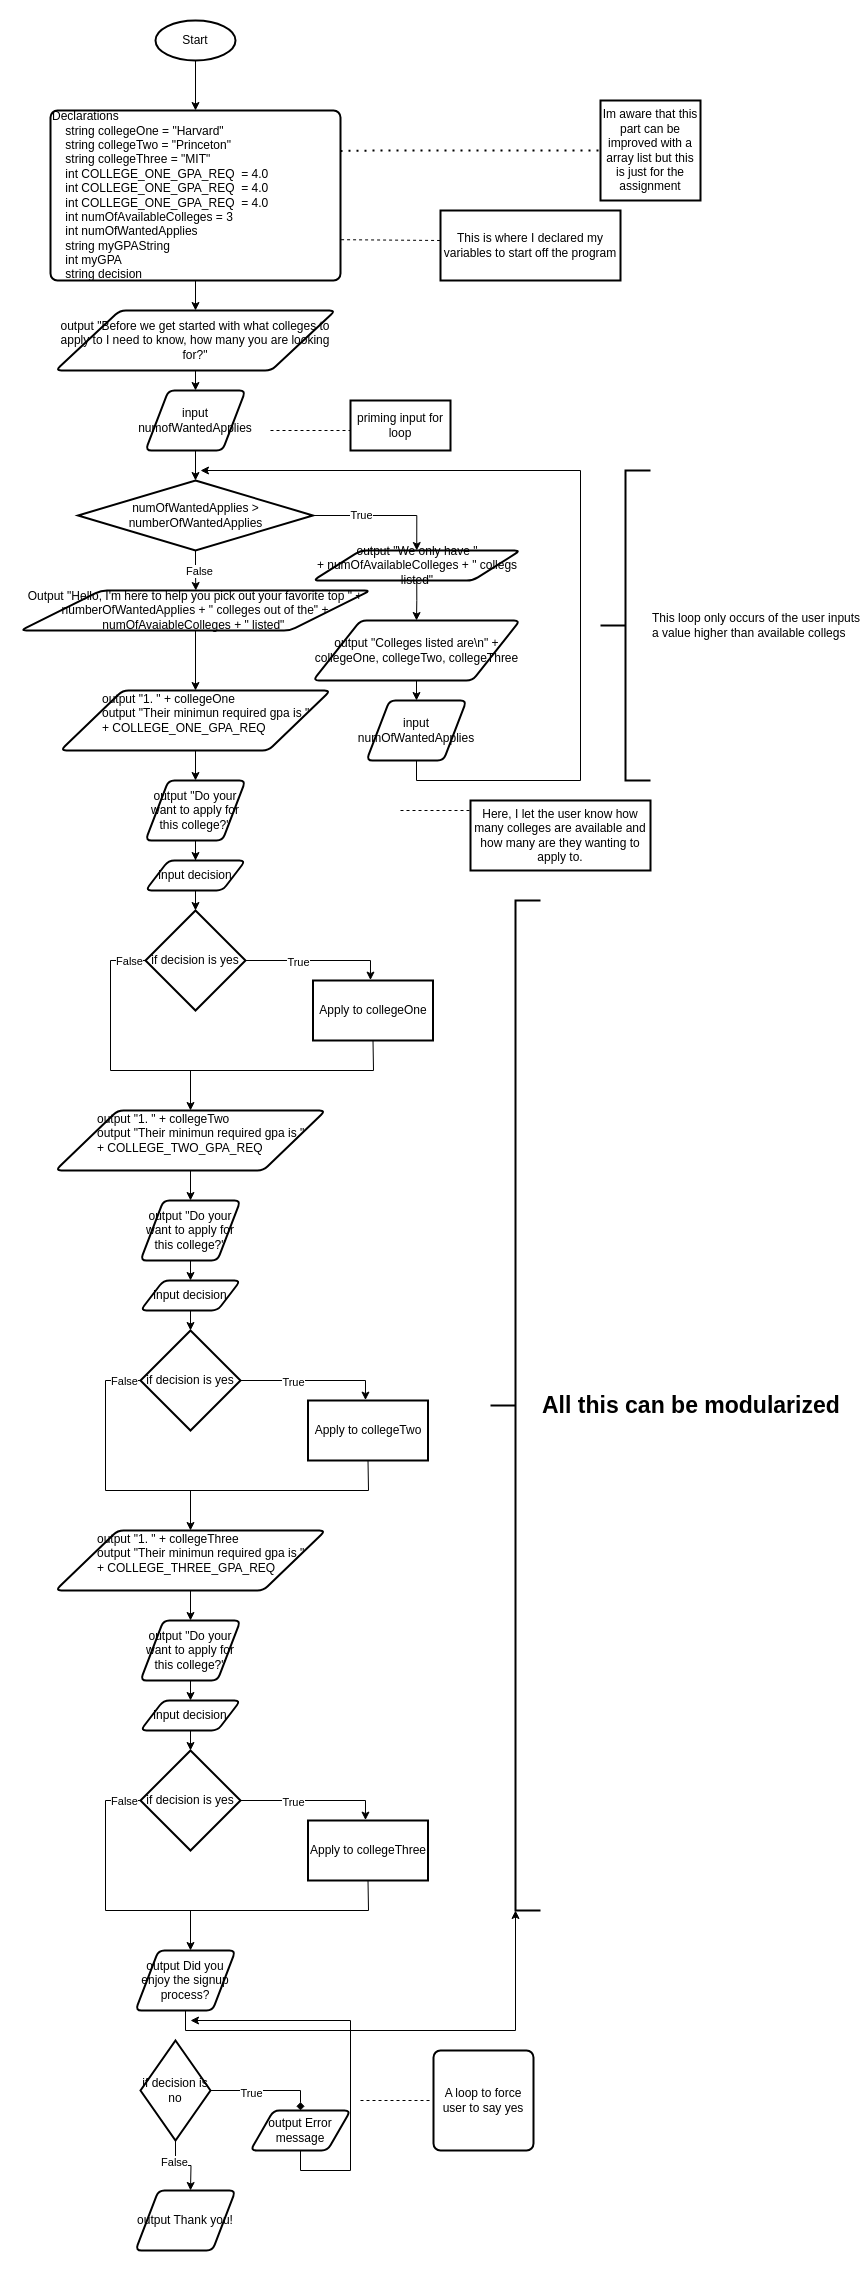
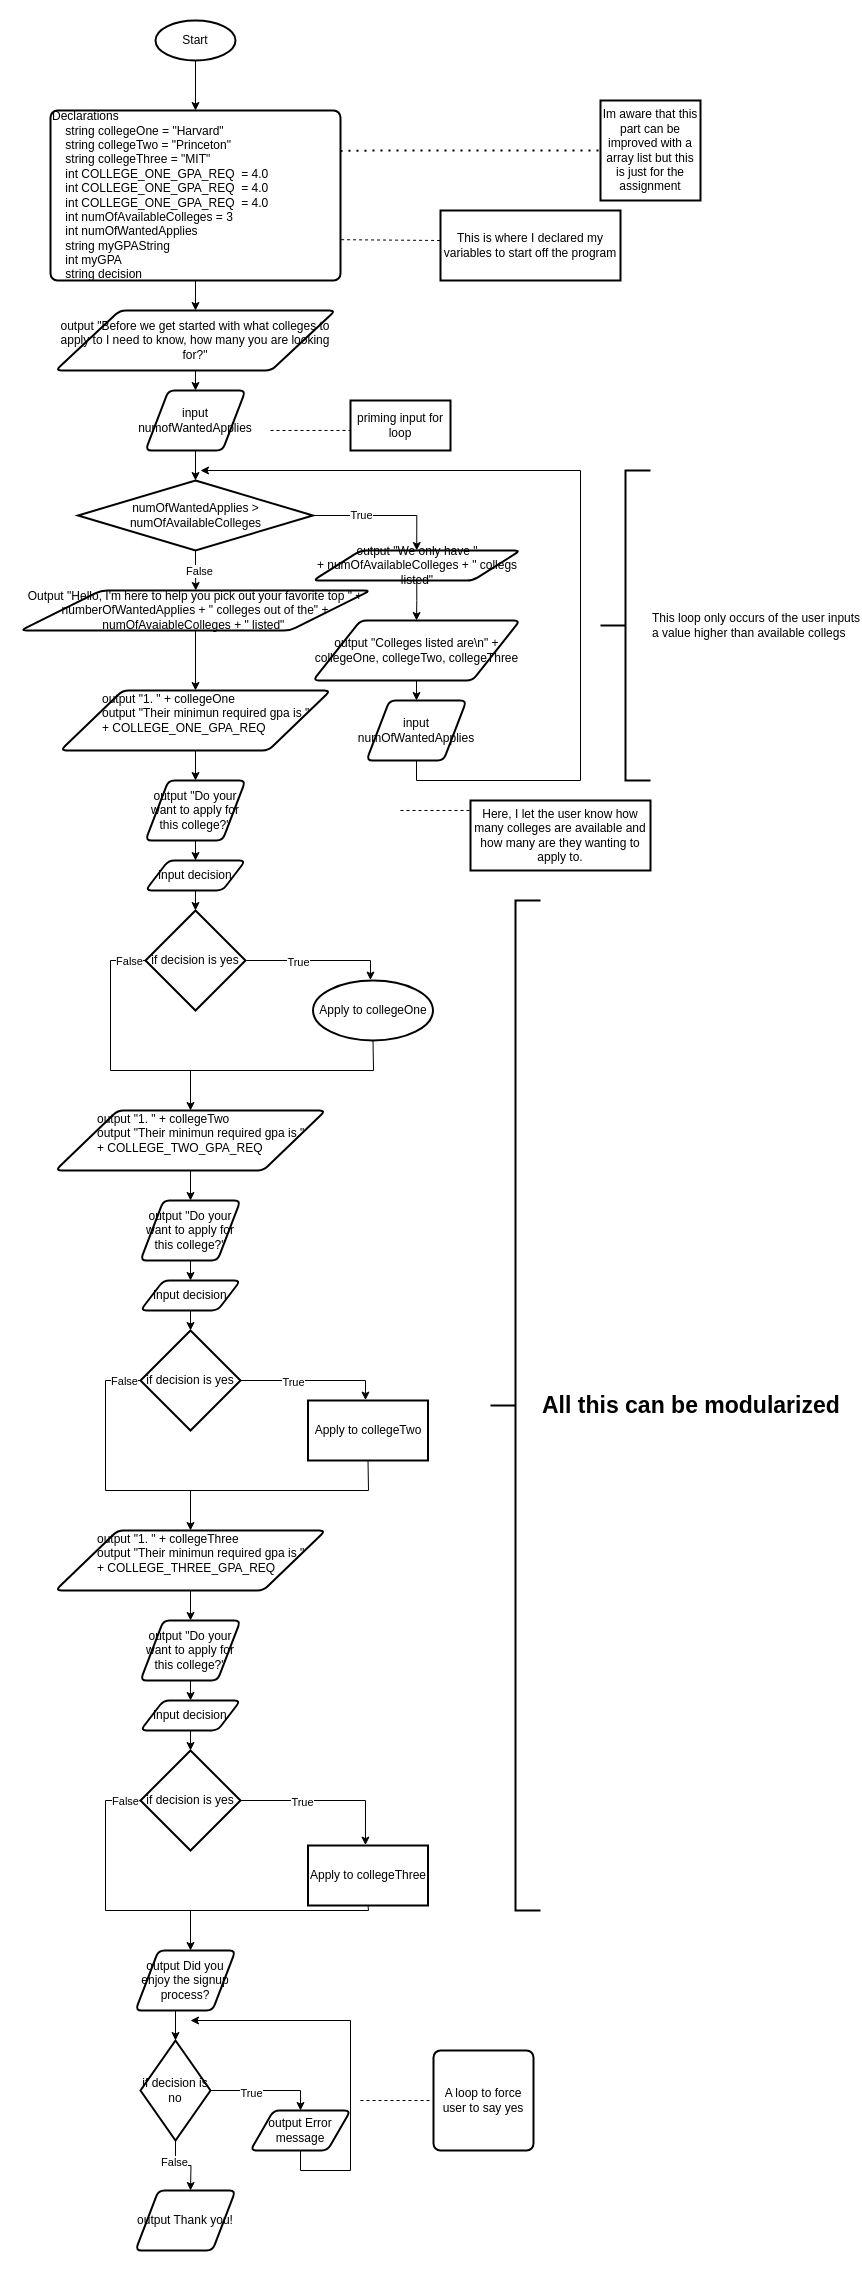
node "numOfWantedApplies > numberOfWantedApplies": label "numOfWantedApplies > numberOfWantedApplies" -> "numOfWantedApplies > numOfAvailableColleges"
node "Apply to collegeOne": shape rectangle -> ellipse
node "Apply to collegeThree": moved (368, 1851) -> (368, 1876)
edge "output Did you enjoy the signup process?" -> "All this can be modularized": now "output Did you enjoy the signup process?" -> "if decision is no"
edge "if decision is no" -> "output Error message": arrowhead diamond -> classic
